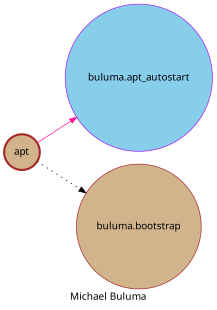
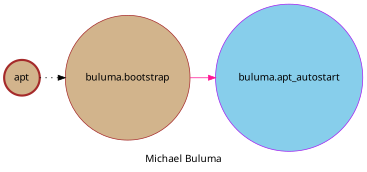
edge "apt" -> "buluma.apt_autostart": now "buluma.bootstrap" -> "buluma.apt_autostart"
